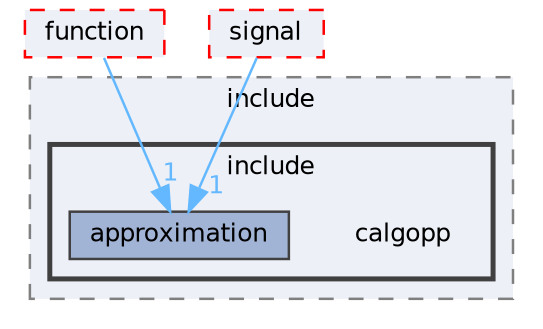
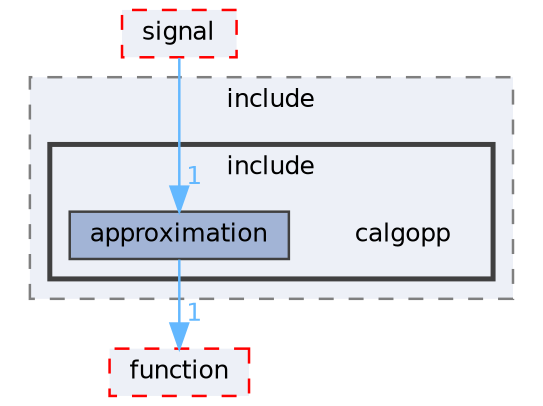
edge "function" -> "approximation": reversed
